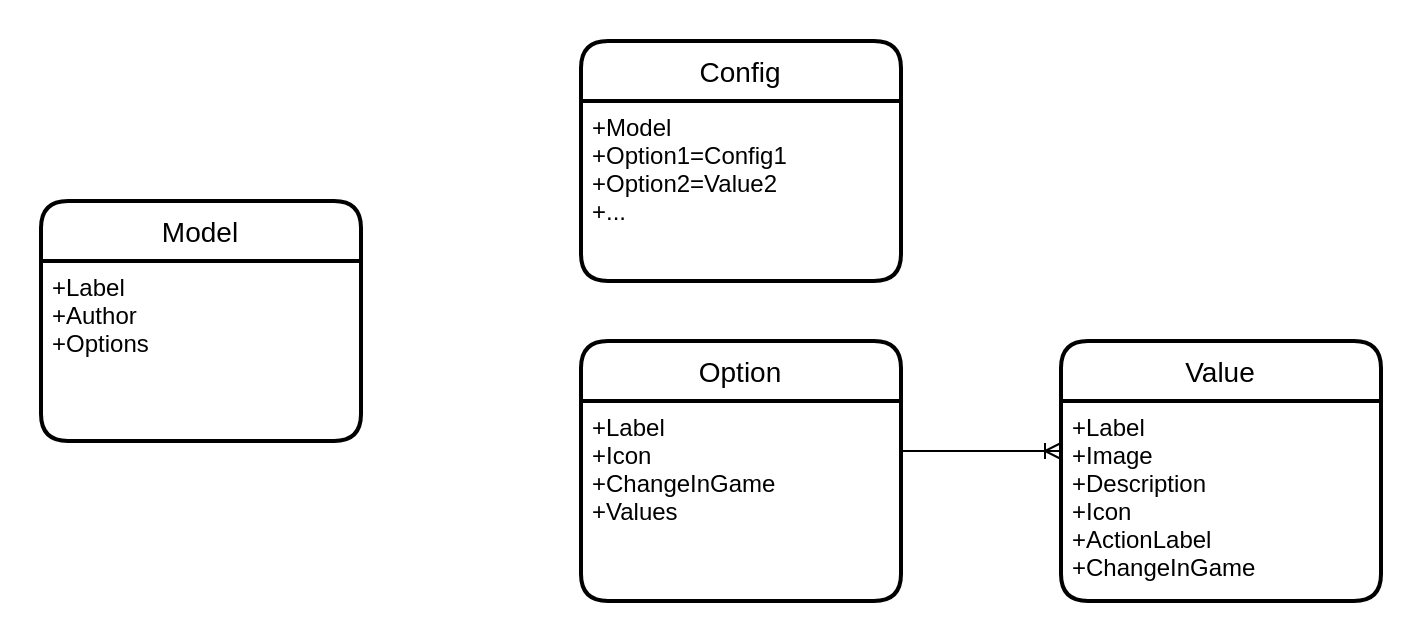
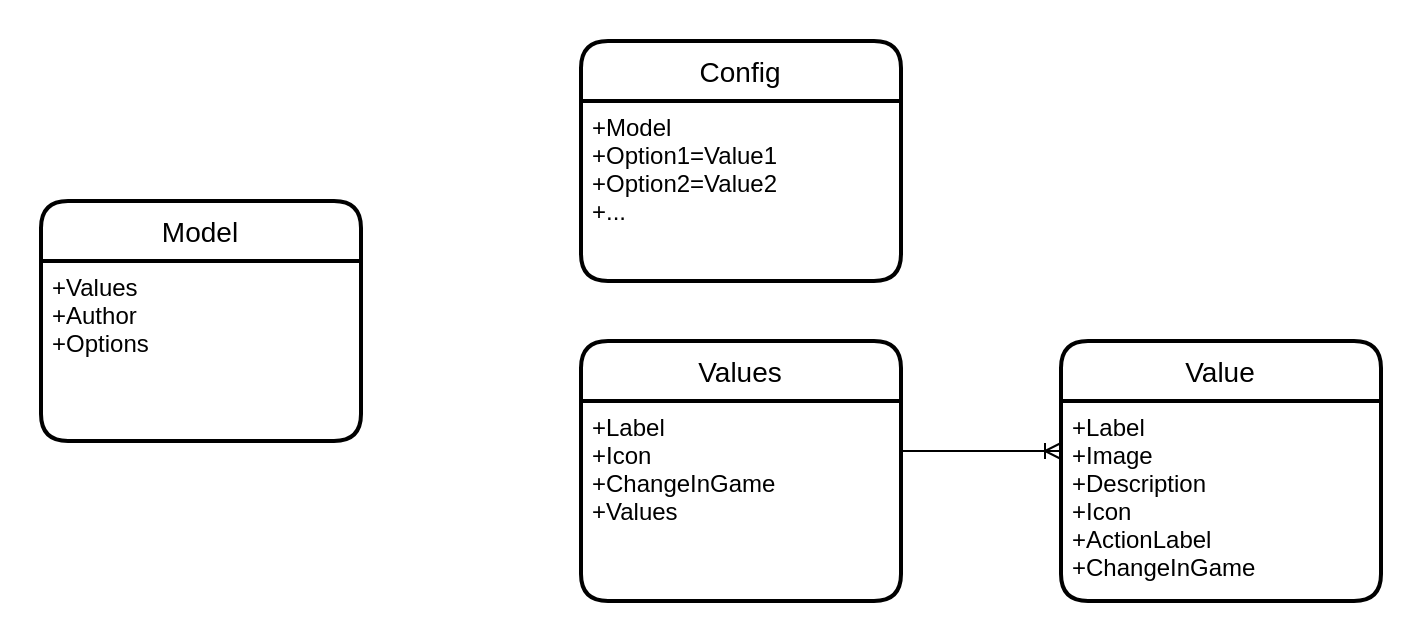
node "+Model +Option1=Config1 +Option2=Value2 +...": label "+Model +Option1=Config1 +Option2=Value2 +..." -> "+Model +Option1=Value1 +Option2=Value2 +..."
node "+Label +Author +Options": label "+Label +Author +Options" -> "+Values +Author +Options"
node "Option": label "Option" -> "Values"
